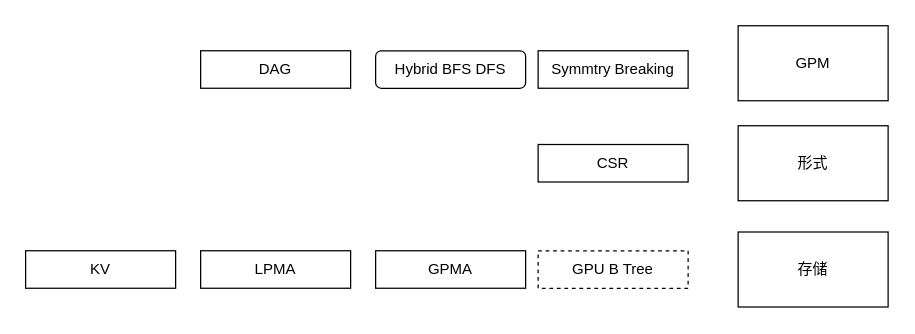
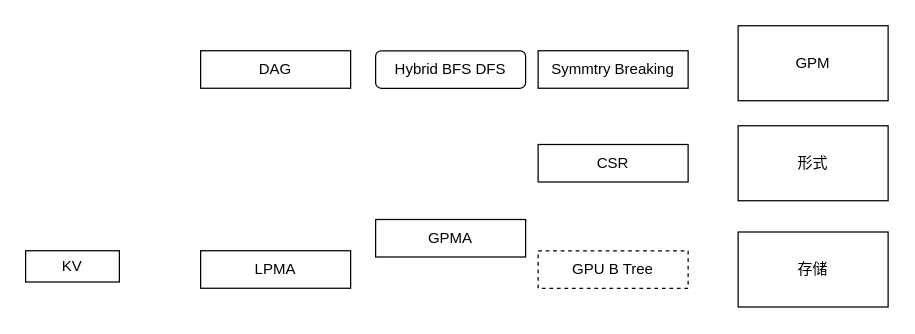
node "KV": size 150x38 -> 94x31
node "GPMA": moved (451, 269) -> (451, 238)
